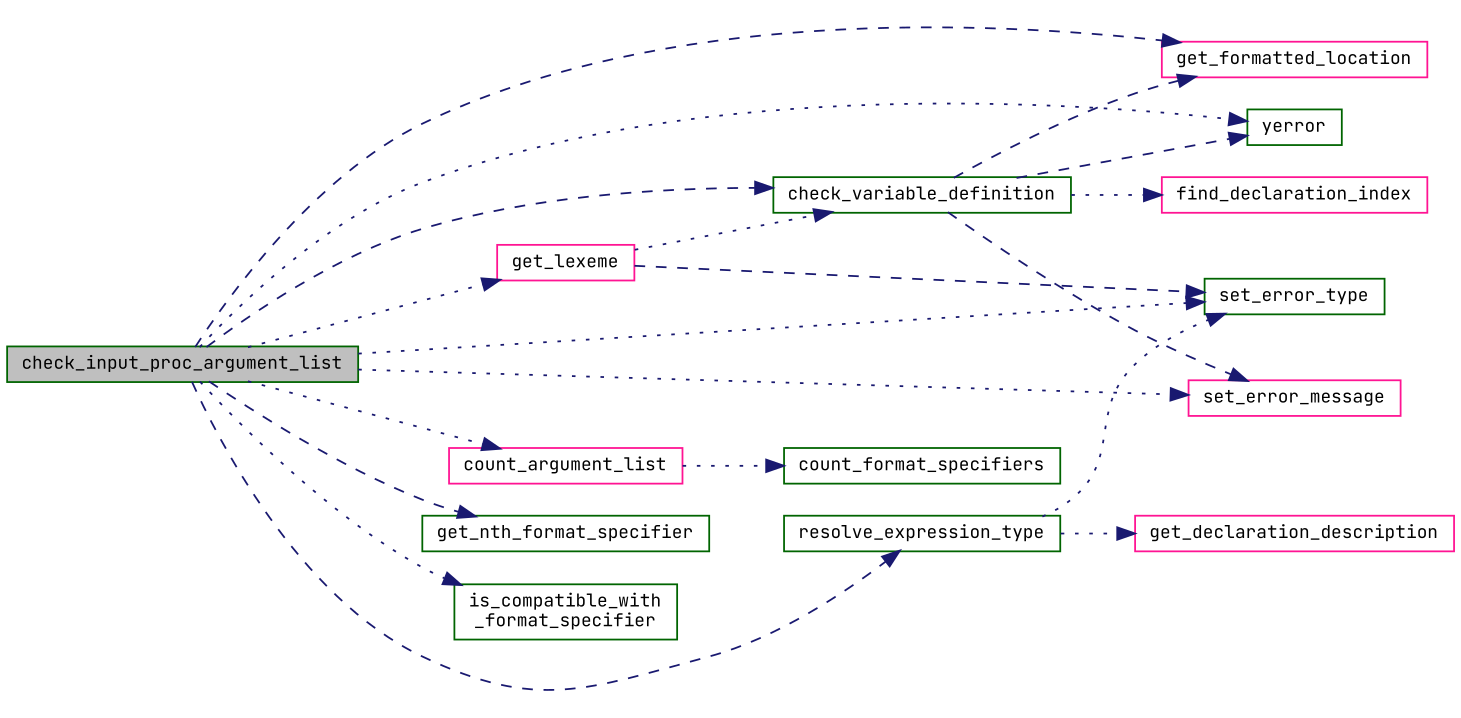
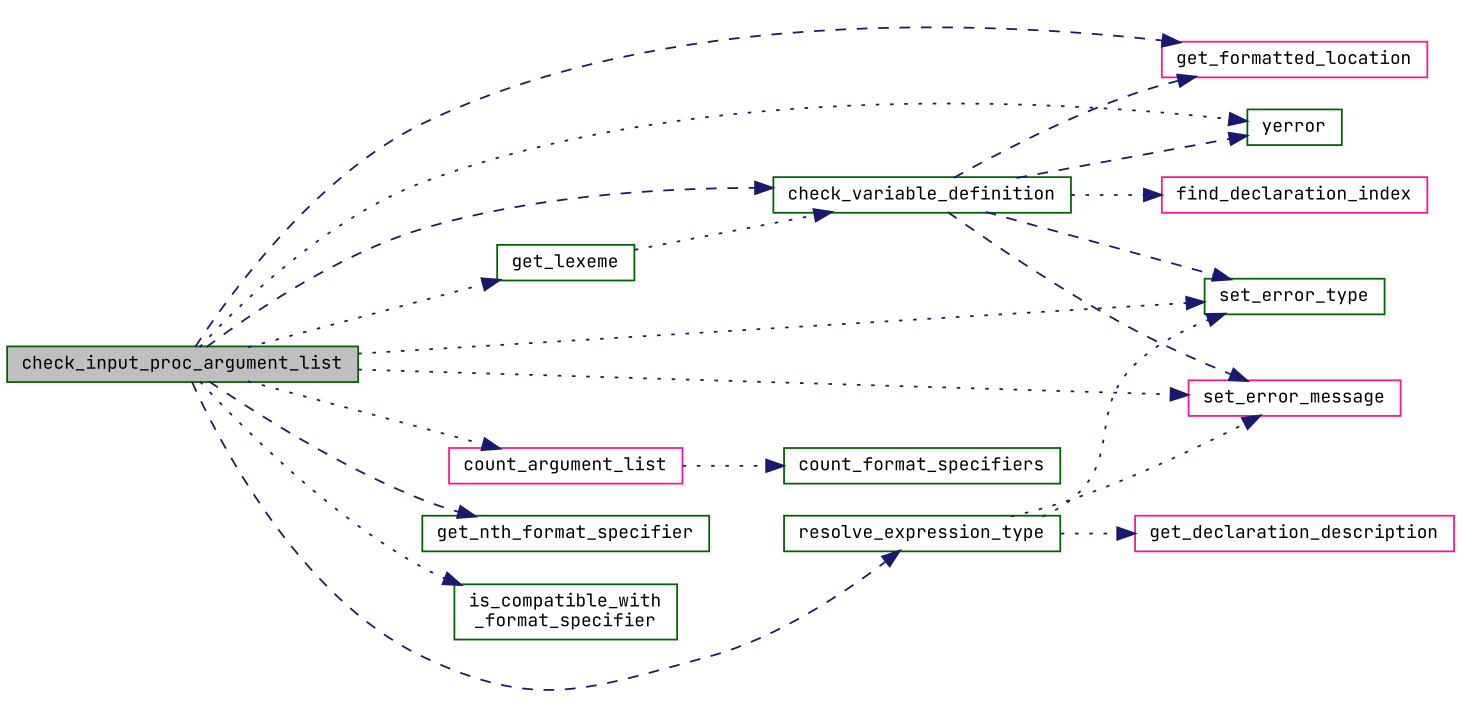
node "get_lexeme": color deeppink -> darkgreen
edge "get_lexeme" -> "set_error_type": now "check_variable_definition" -> "set_error_type"
edge "resolve_expression_type" -> "set_error_message": added
